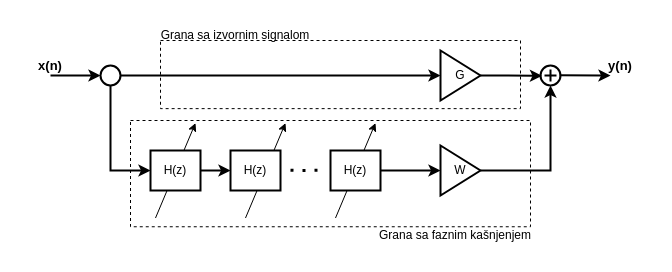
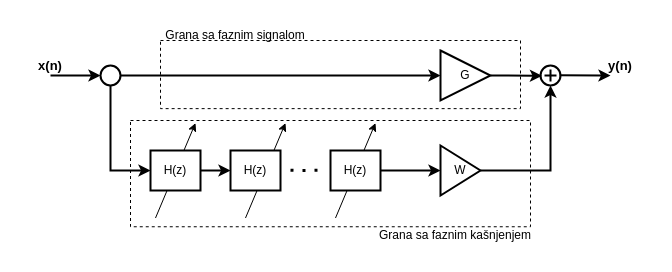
node "Grana sa izvornim signalom": label "Grana sa izvornim signalom" -> "Grana sa faznim signalom"
node "G": size 40x50 -> 50x50
